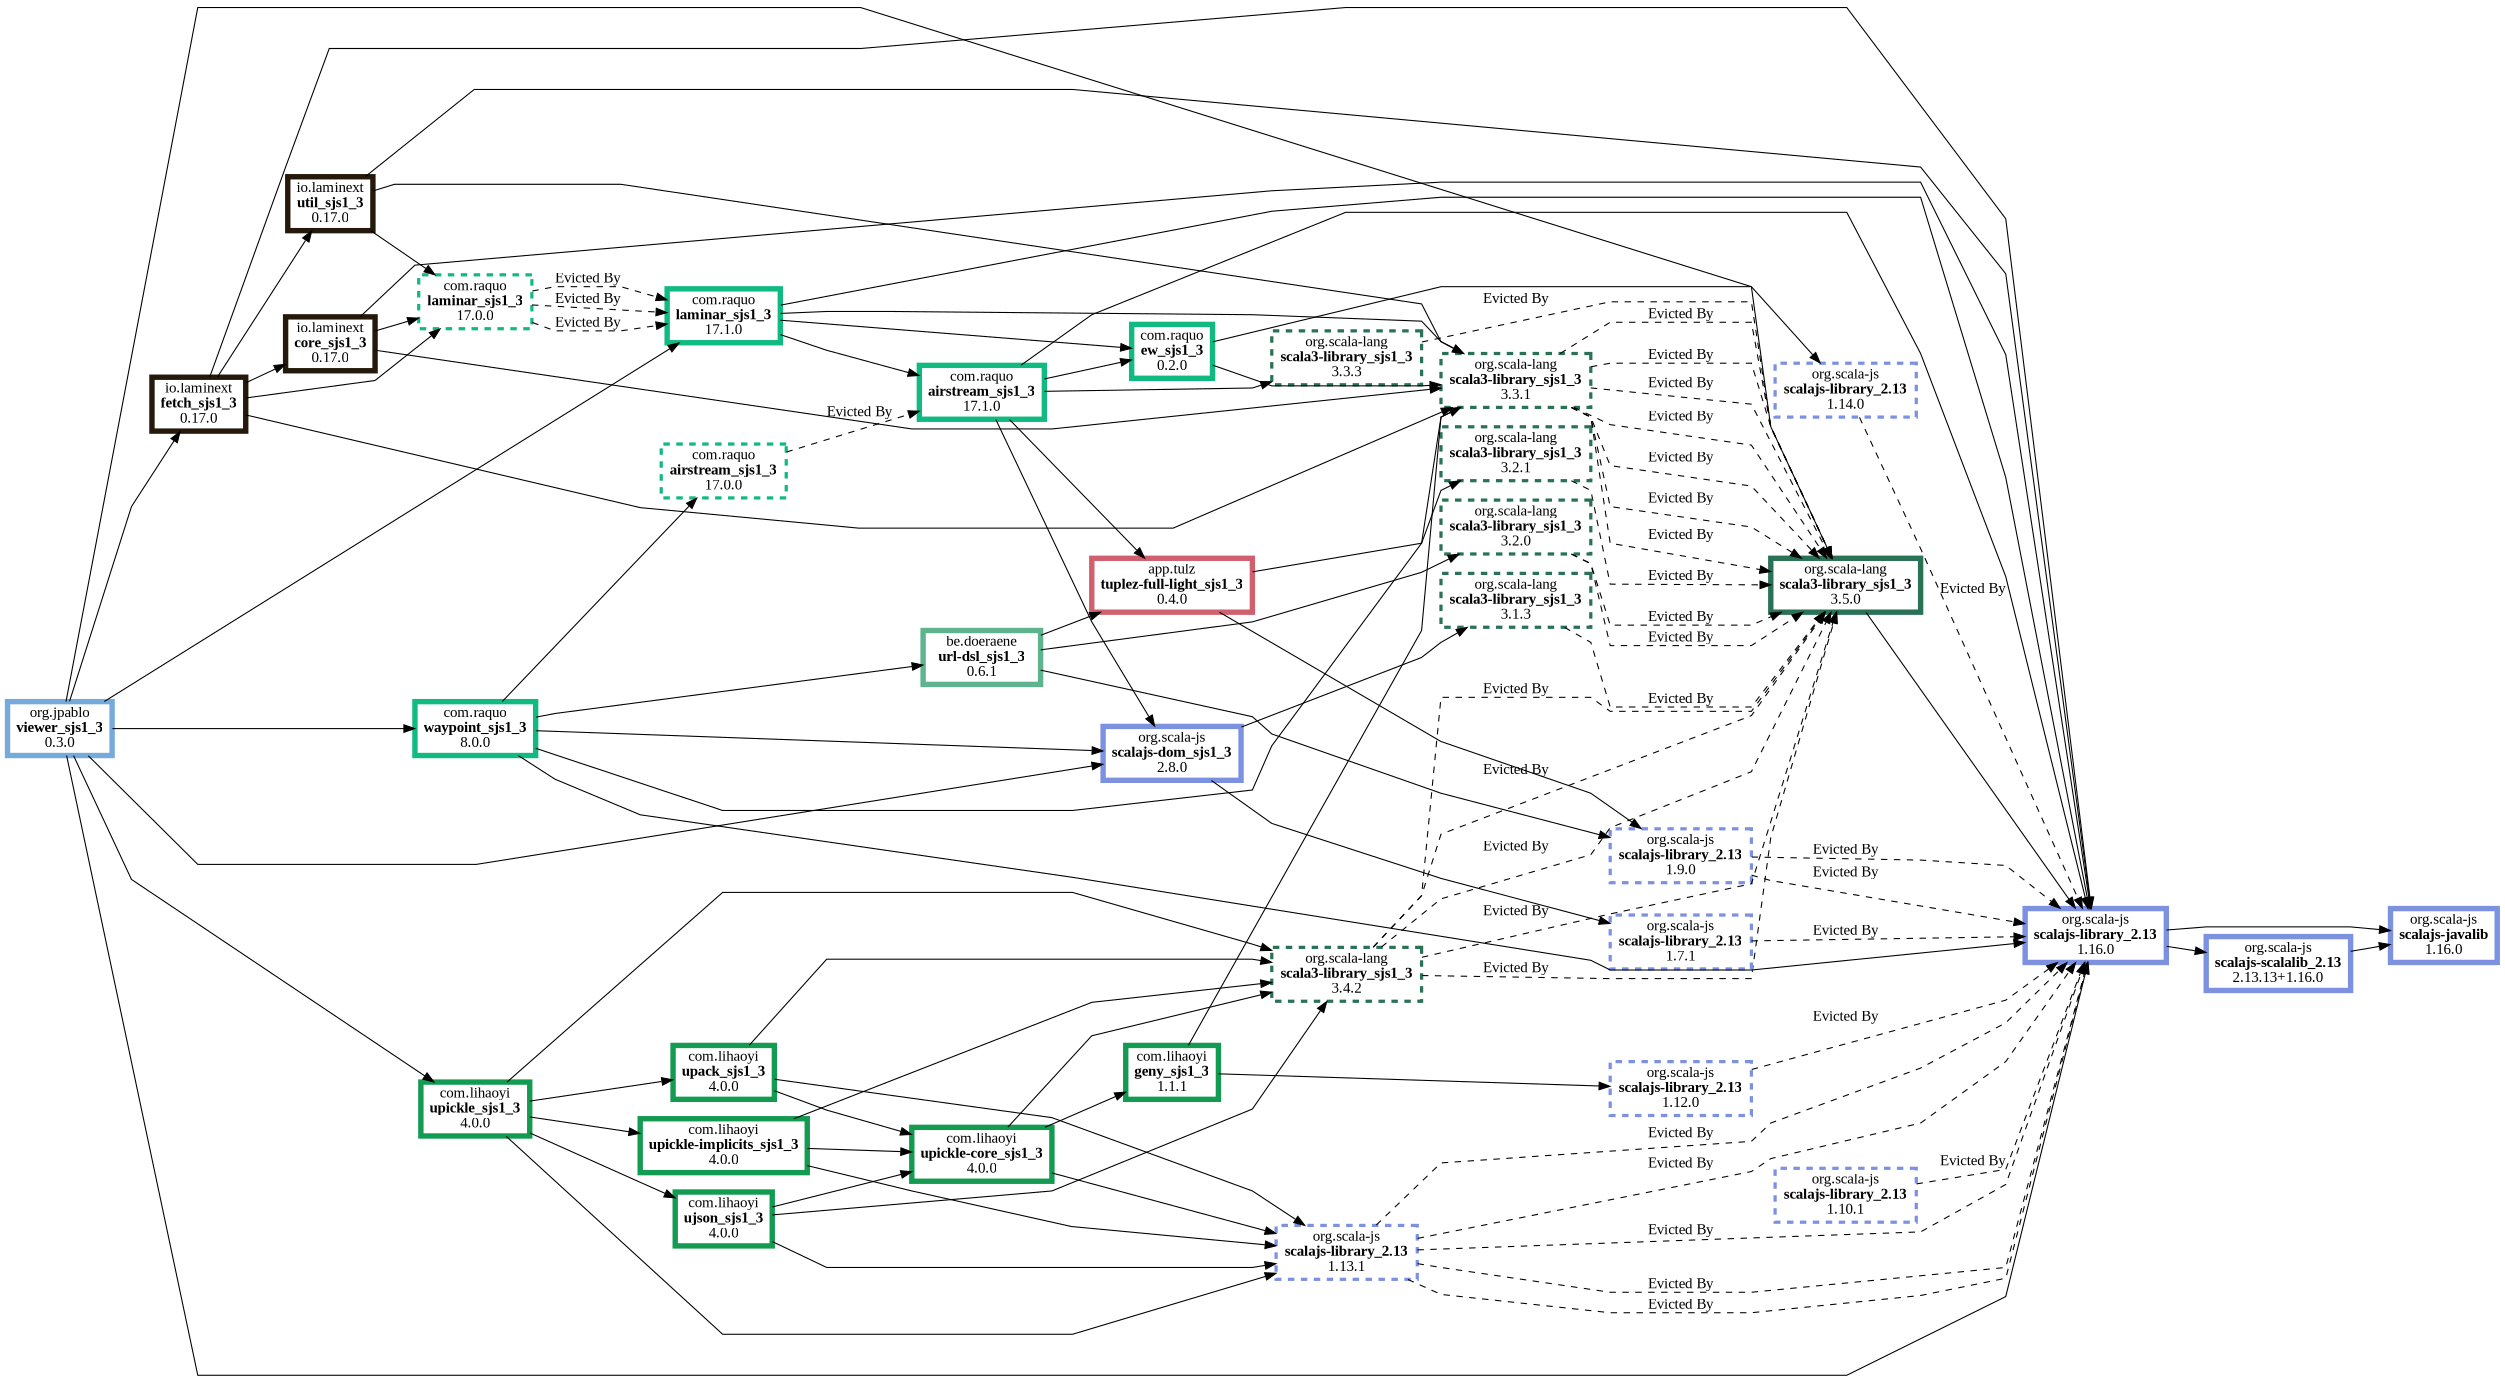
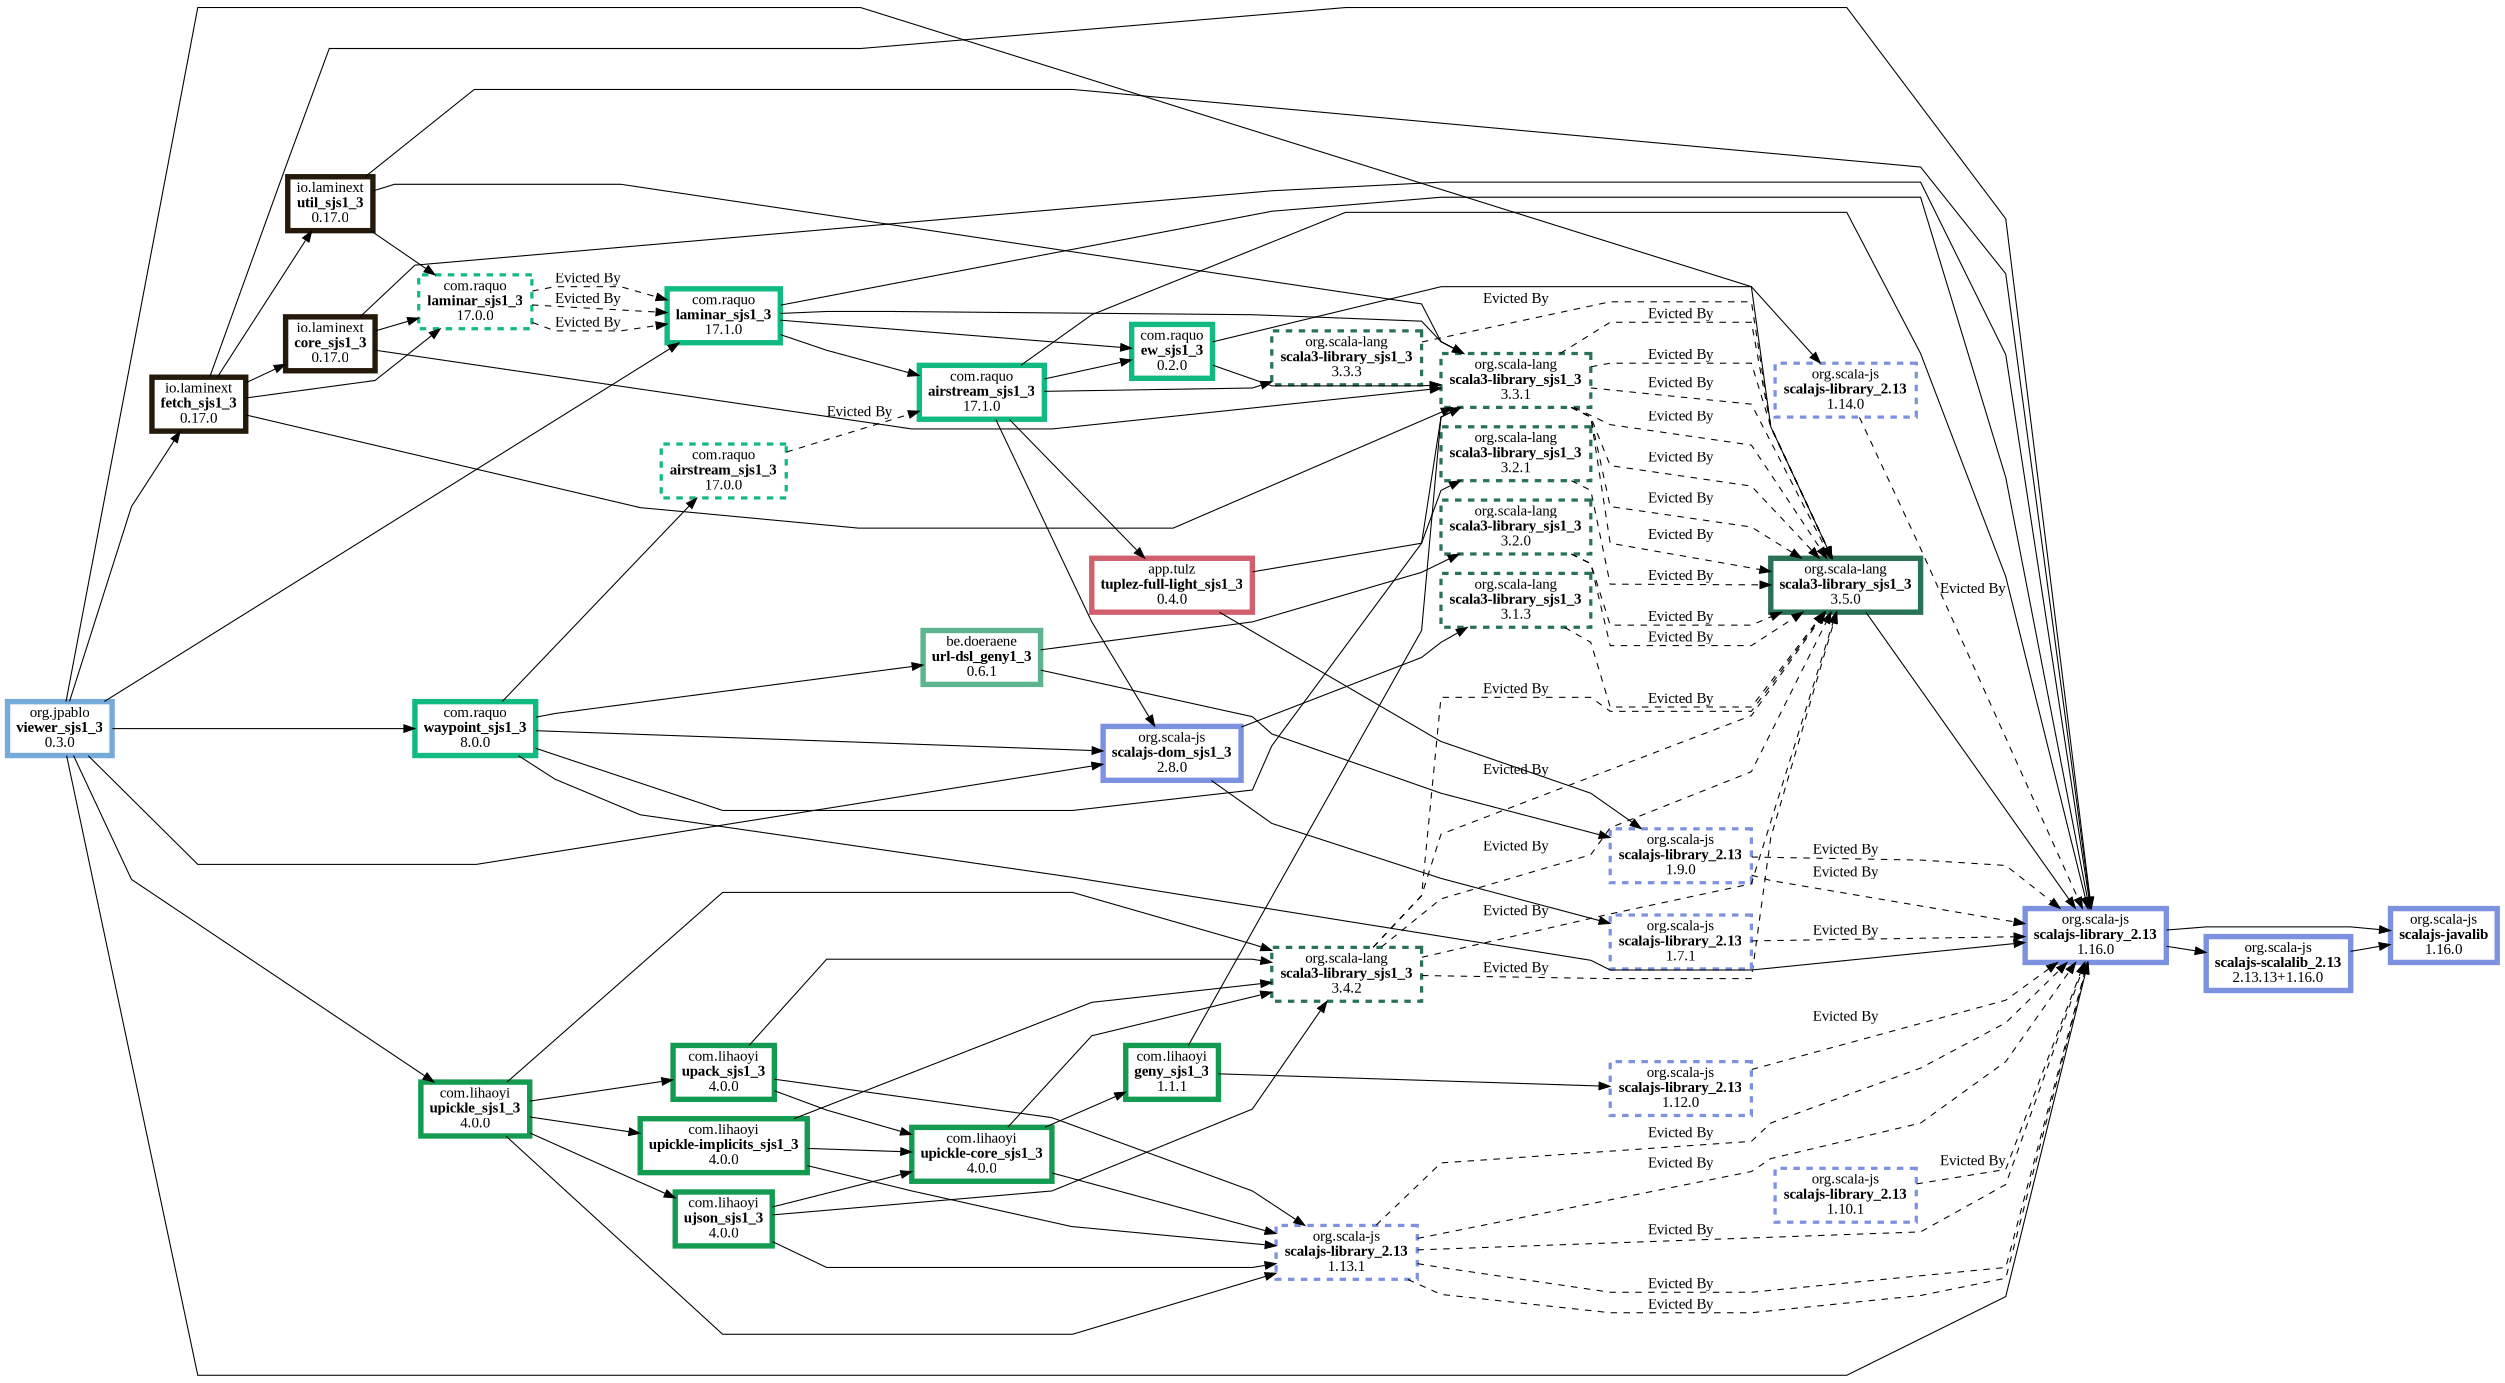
edge "be.doeraene" -> "app.tulz": removed
node "be.doeraene": text "url-dsl_sjs1_3" -> "url-dsl_geny1_3"
